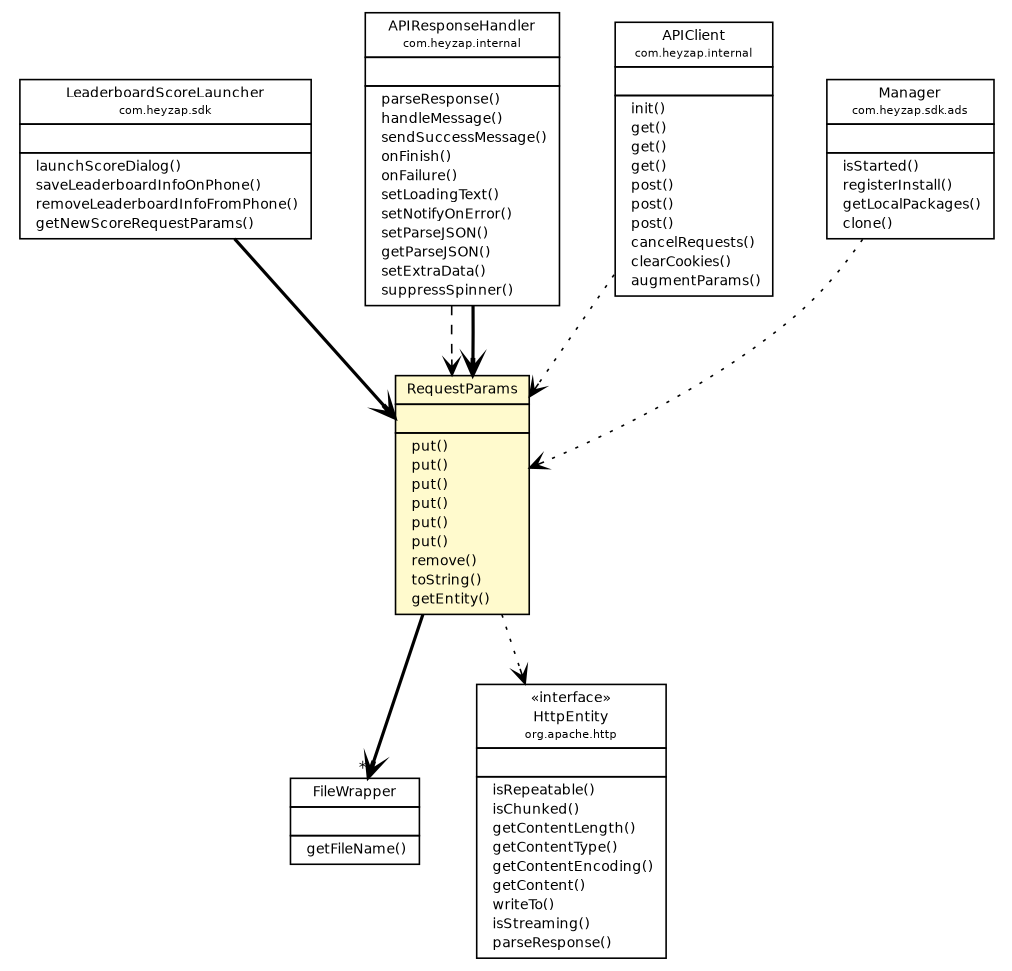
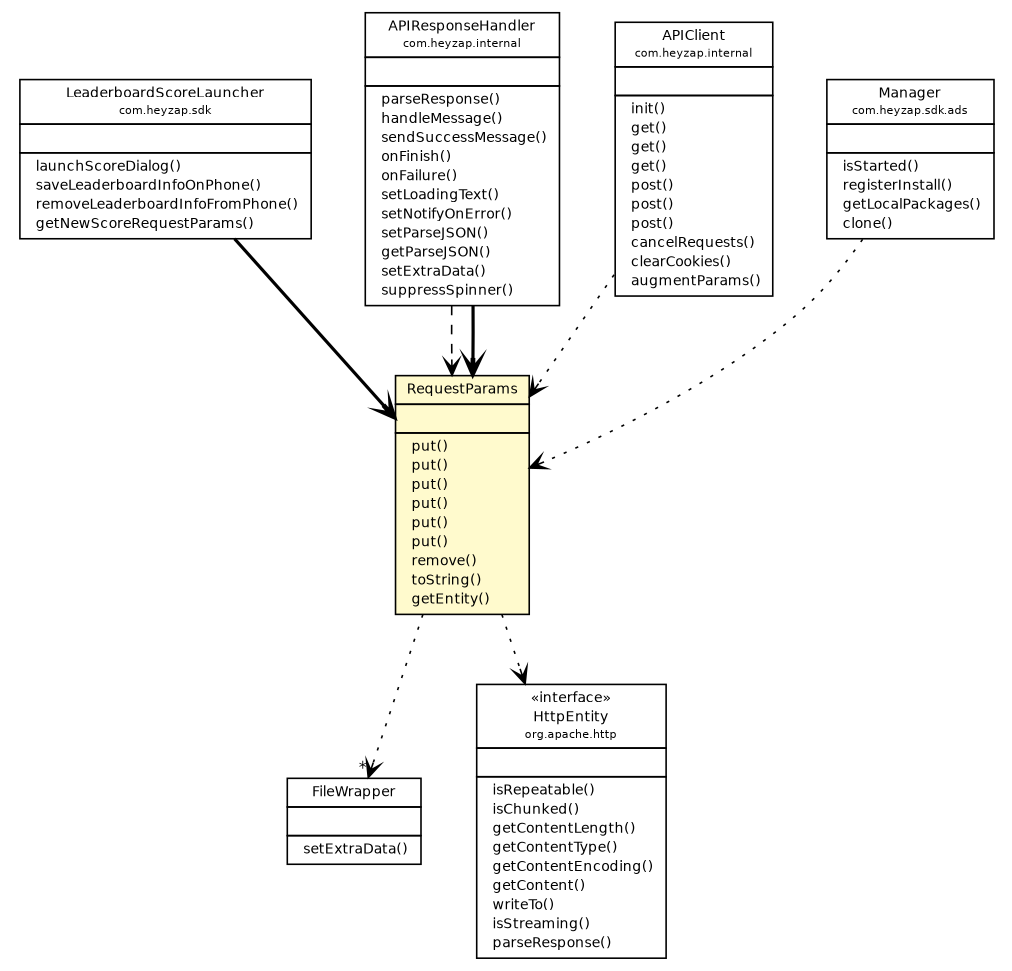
edge "RequestParams" -> "FileWrapper": style bold -> dotted
node "FileWrapper": text "getFileName()" -> "setExtraData()"
